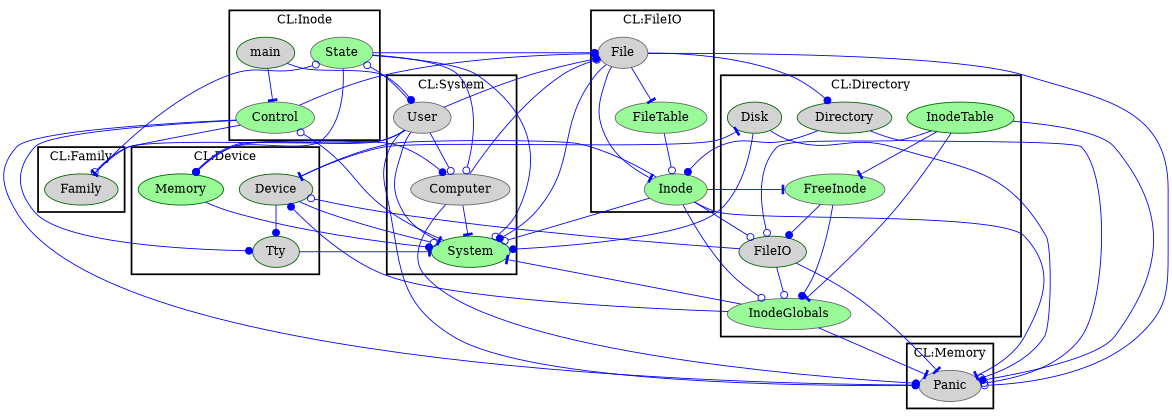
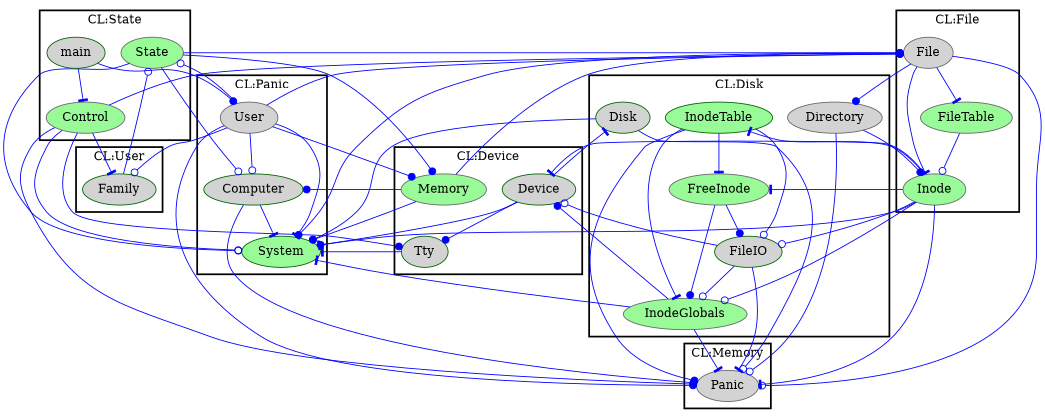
cluster "CL:Inode": label "CL:Inode" -> "CL:State"
cluster "CL:FileIO": label "CL:FileIO" -> "CL:File"
cluster "CL:System": label "CL:System" -> "CL:Panic"
cluster "CL:Directory": label "CL:Directory" -> "CL:Disk"
edge "Computer" -> "File": now "Memory" -> "File"
node "Directory": color darkgreen -> gray40
edge "Inode" -> "InodeTable": added
cluster "CL:Family": label "CL:Family" -> "CL:User"
node "Memory": color darkgreen -> gray40
node "Computer": color gray40 -> darkgreen
edge "System" -> "Control": reversed
edge "Inode" -> "System": arrowhead odot -> dot
edge "Device" -> "System": arrowhead odot -> tee
